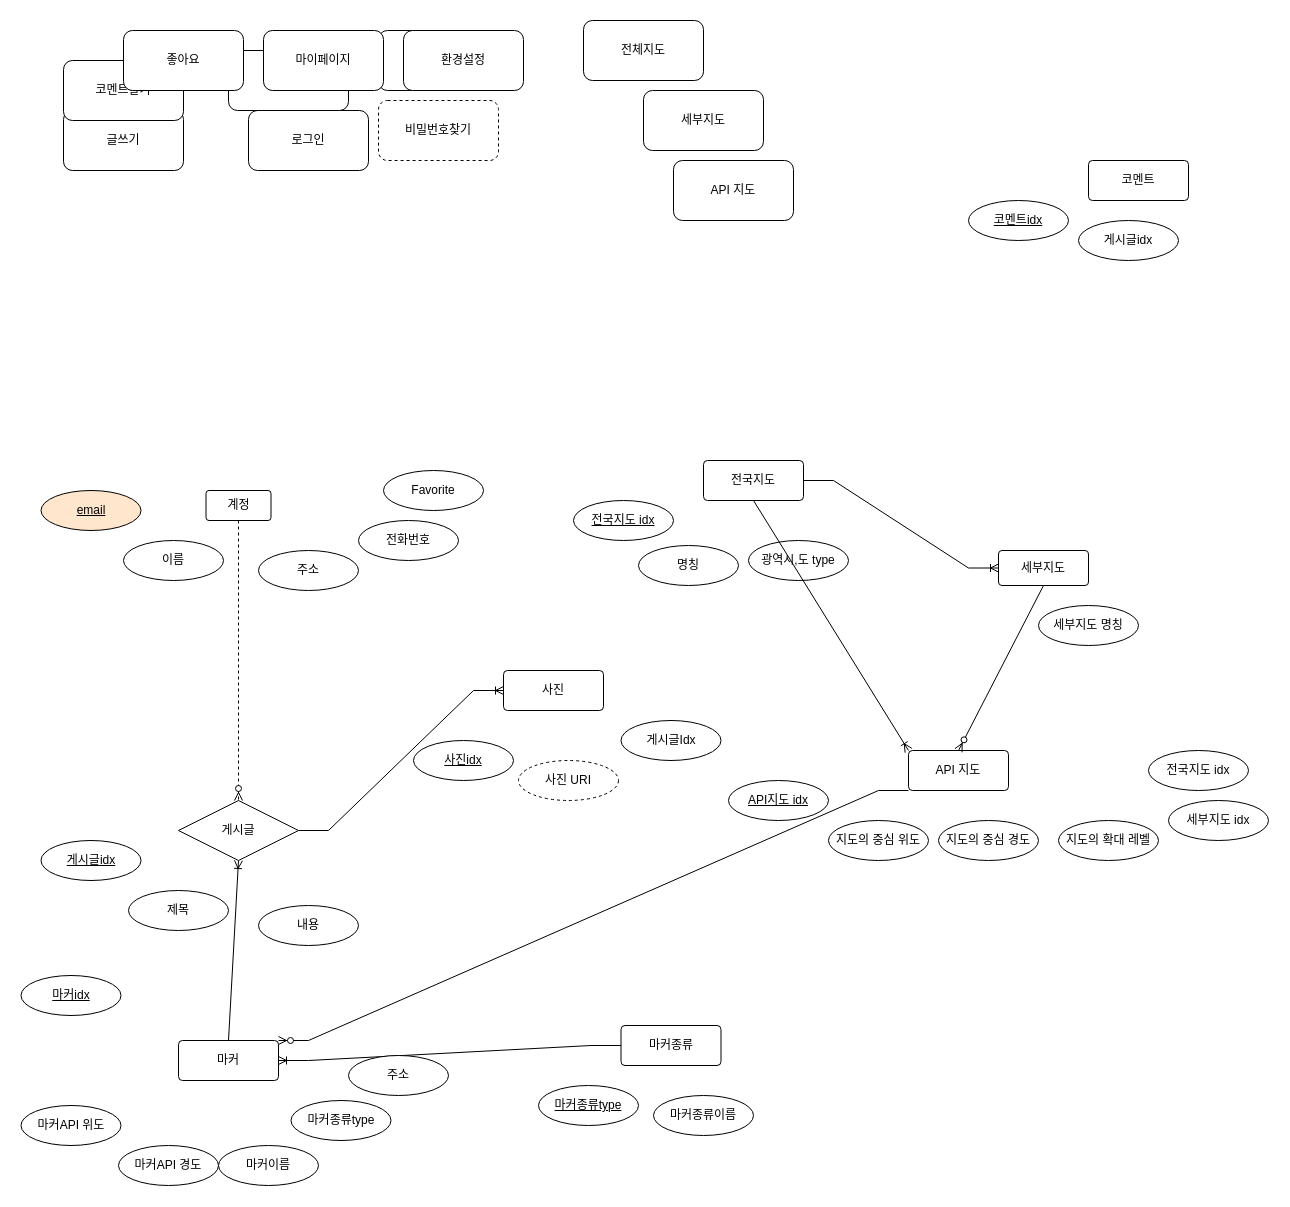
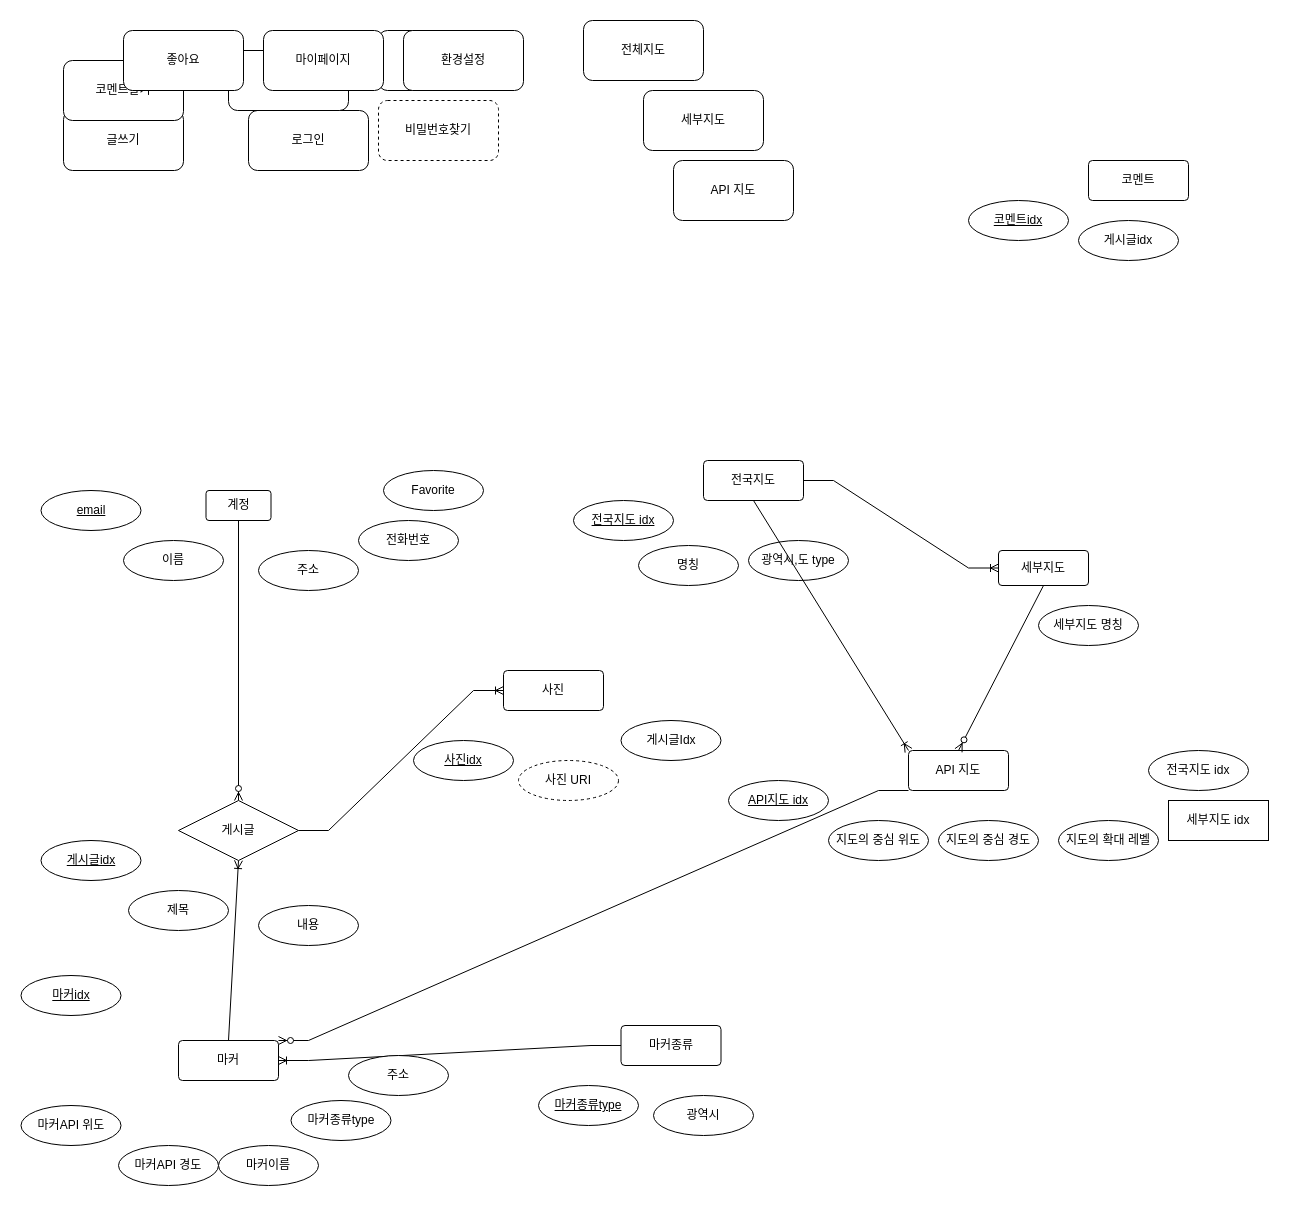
node "email": fillcolor #ffe6cc -> #ffffff
edge "계정" -> "게시글": style dashed -> solid
node "세부지도 idx": shape ellipse -> rectangle
node "마커종류이름": label "마커종류이름" -> "광역시"
